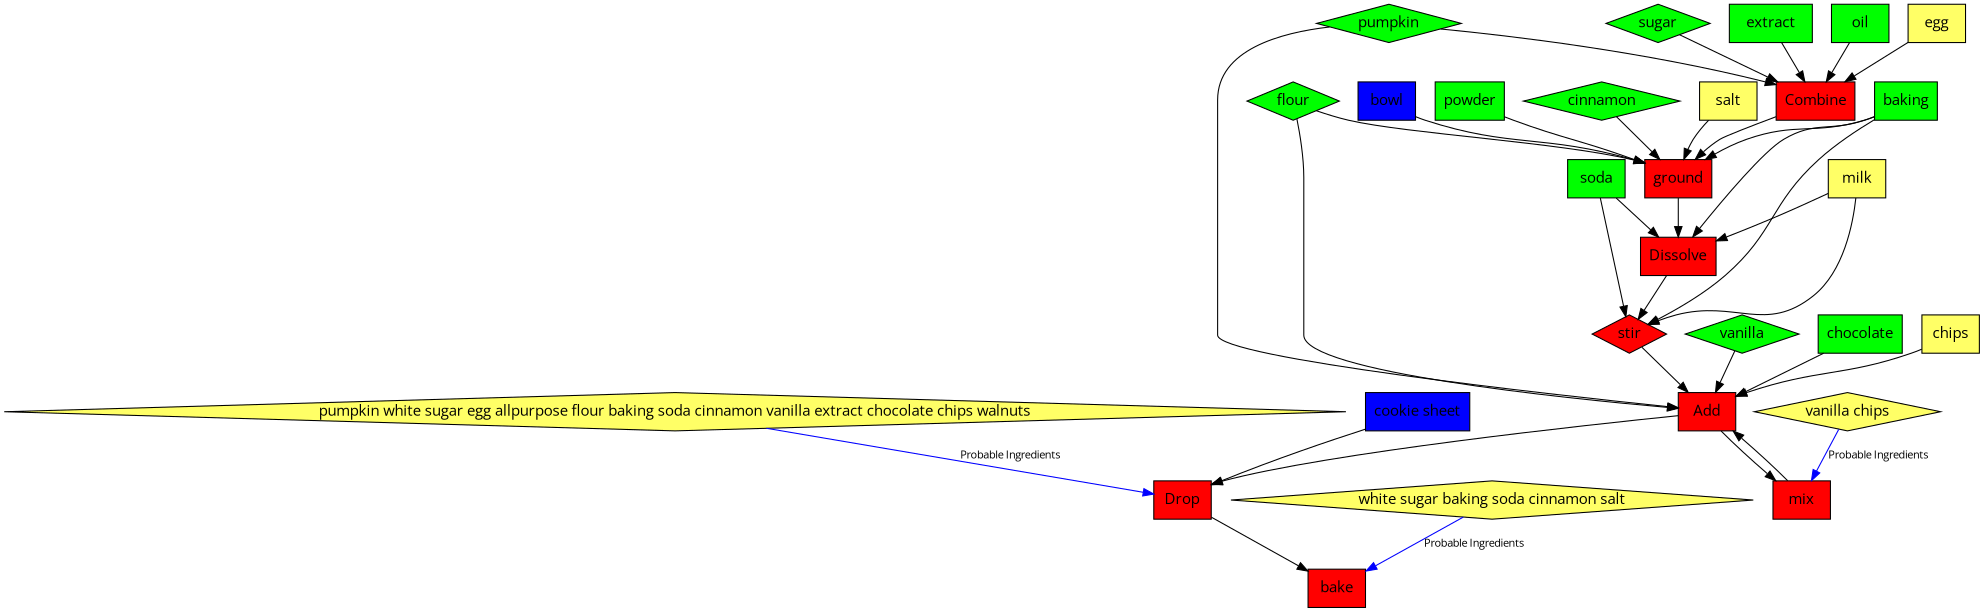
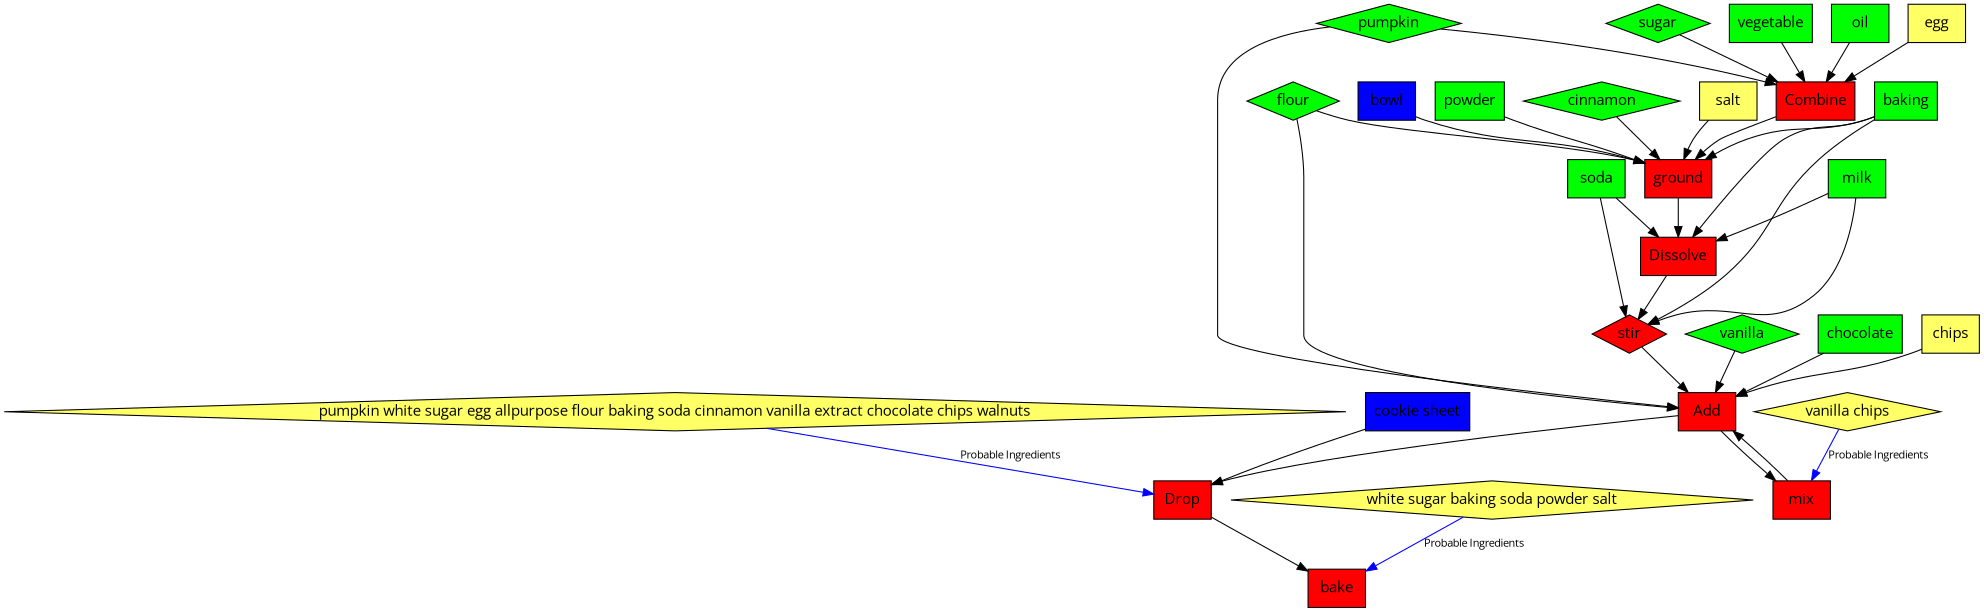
node "extract": label "extract" -> "vegetable"
node "milk": fillcolor #ffff66 -> green
node "white sugar baking soda cinnamon salt": label "white sugar baking soda cinnamon salt" -> "white sugar baking soda powder salt"
